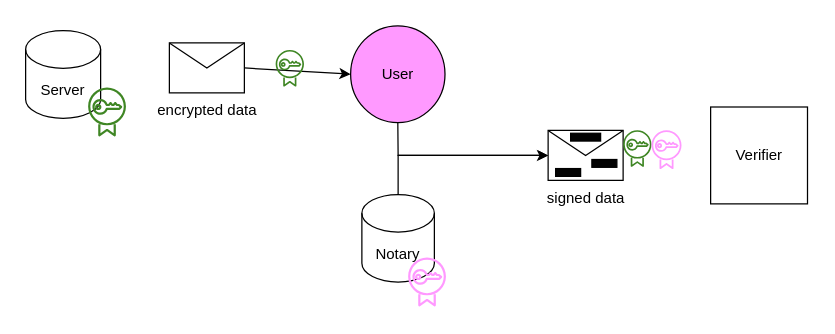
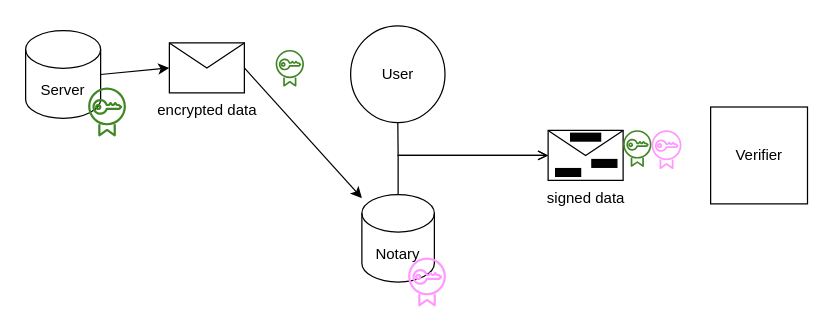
edge "encrypted data" -> "User": now "encrypted data" -> "Notary"
edge "Server" -> "encrypted data": added
node "User": fillcolor #ff99ff -> #ffffff
edge "User" -> "signed data": arrowhead classic -> open
